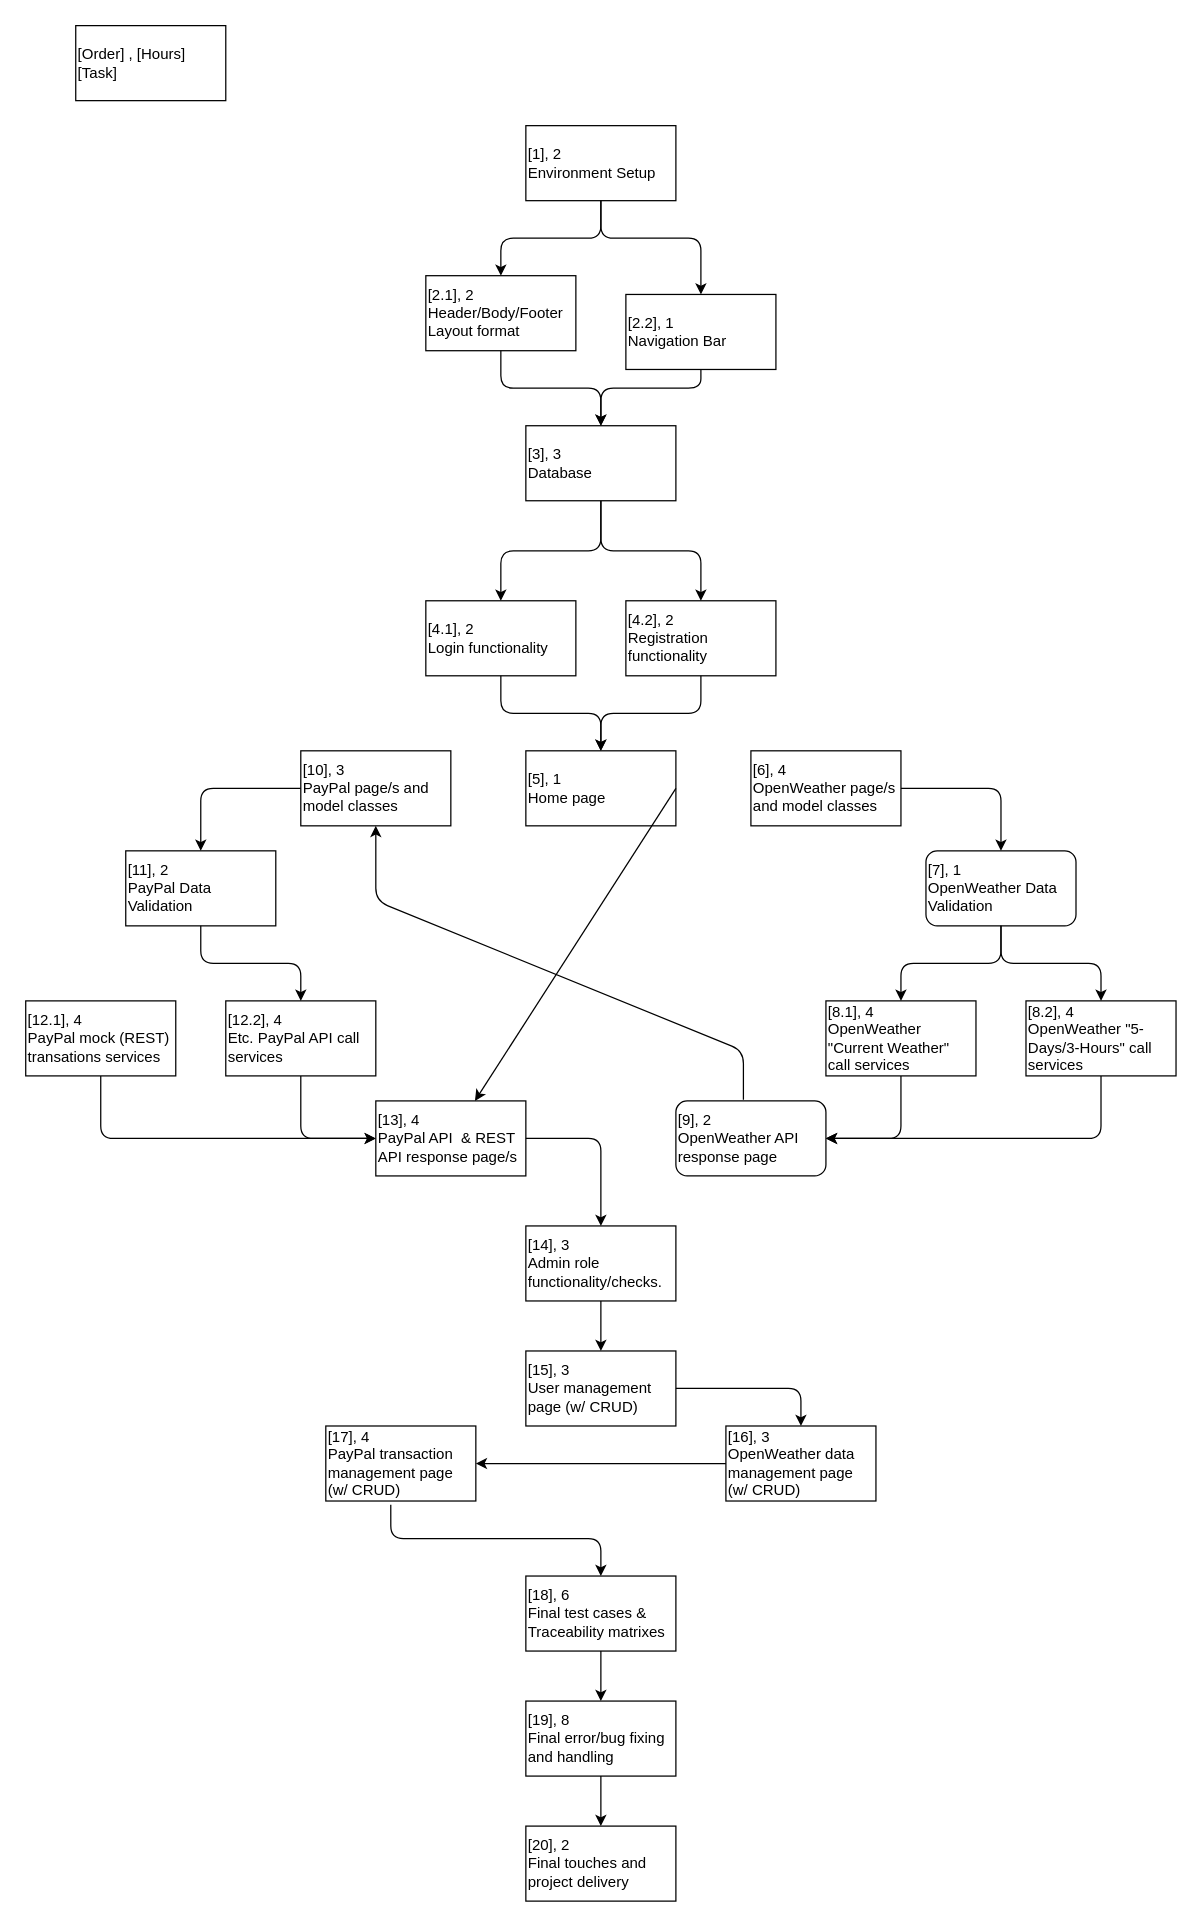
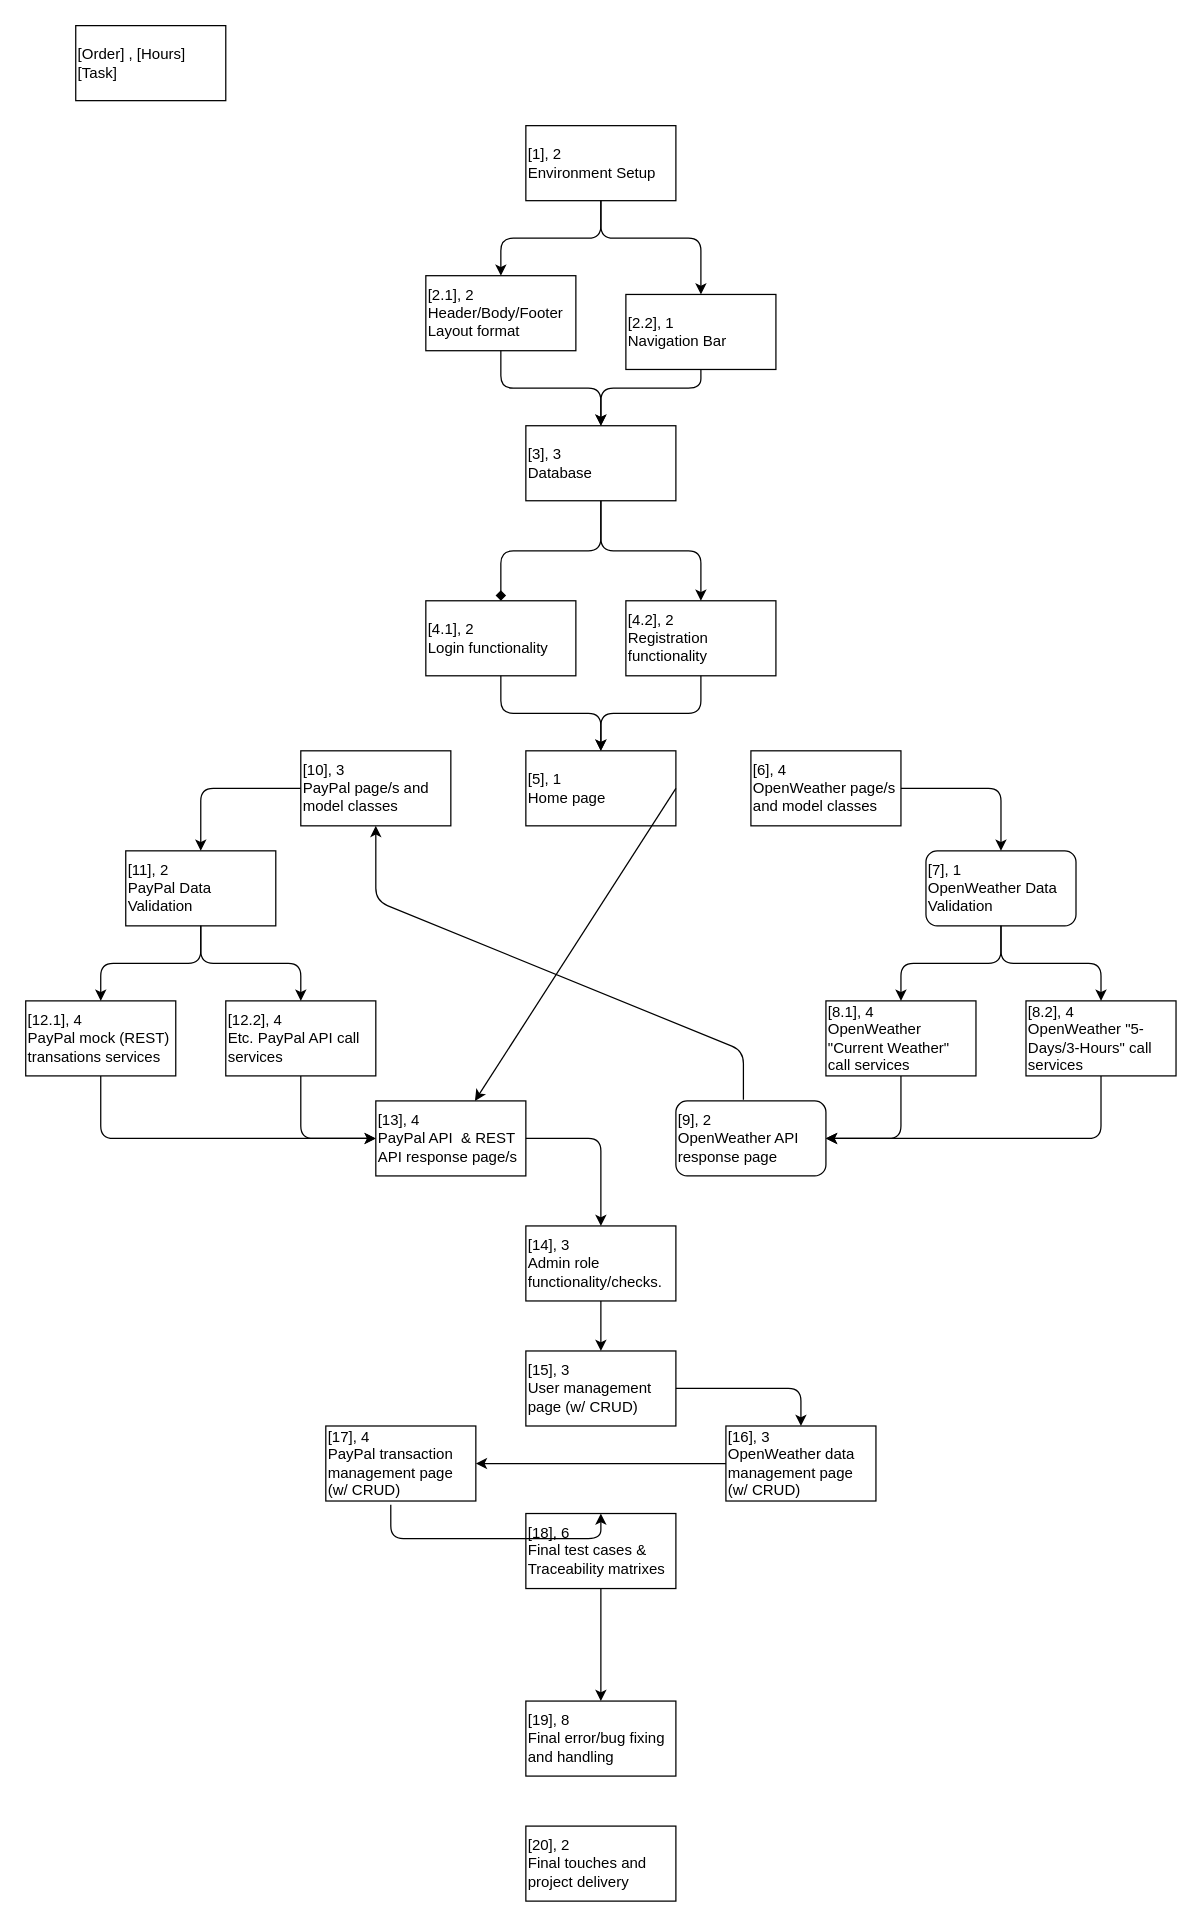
edge "[3], 3 Database" -> "[4.1], 2 Login functionality": arrowhead classic -> diamond
edge "[11], 2 PayPal Data Validation" -> "[12.1], 4 PayPal mock (REST) transations services": added
node "[18], 6 Final test cases & Traceability matrixes": moved (601, 1613) -> (601, 1551)
edge "[19], 8 Final error/bug fixing and handling" -> "[20], 2 Final touches and project delivery": removed
